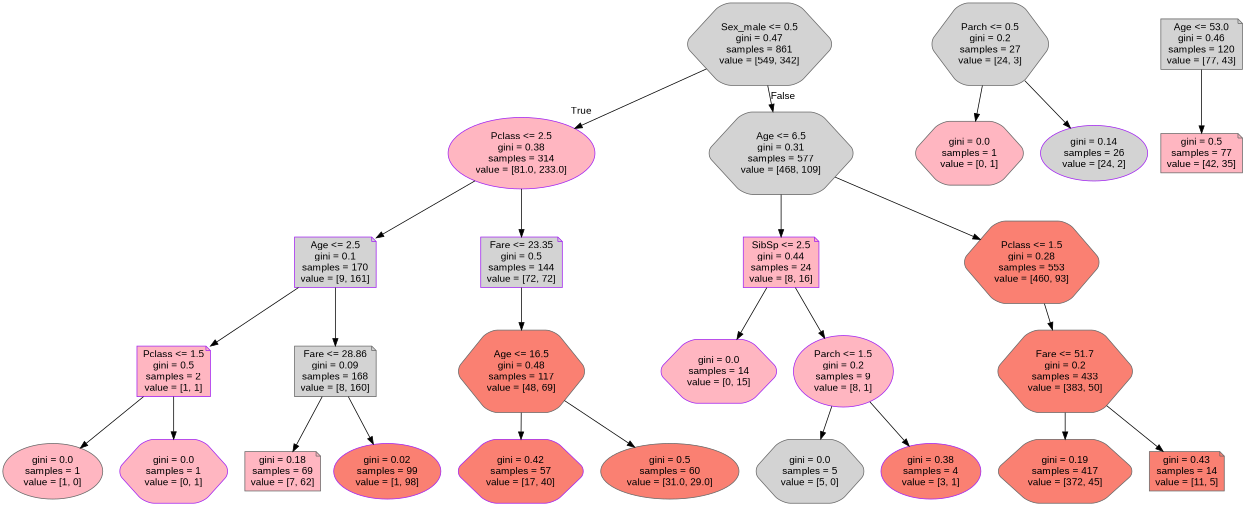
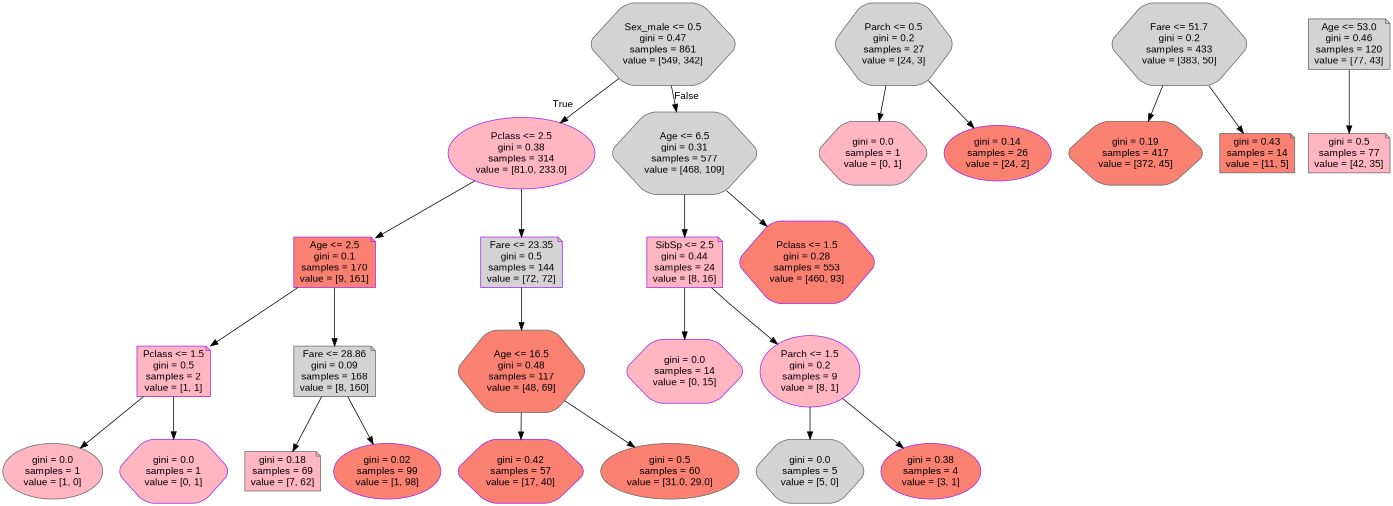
node "gini = 0.14 samples = 26 value = [24, 2]": fillcolor lightgrey -> salmon
node "Age <= 2.5 gini = 0.1 samples = 170 value = [9, 161]": fillcolor lightgrey -> salmon
node "Pclass <= 1.5 gini = 0.28 samples = 553 value = [460, 93]": color gray40 -> purple
edge "Pclass <= 1.5 gini = 0.28 samples = 553 value = [460, 93]" -> "Fare <= 51.7 gini = 0.2 samples = 433 value = [383, 50]": removed
node "Fare <= 51.7 gini = 0.2 samples = 433 value = [383, 50]": fillcolor salmon -> lightgrey
